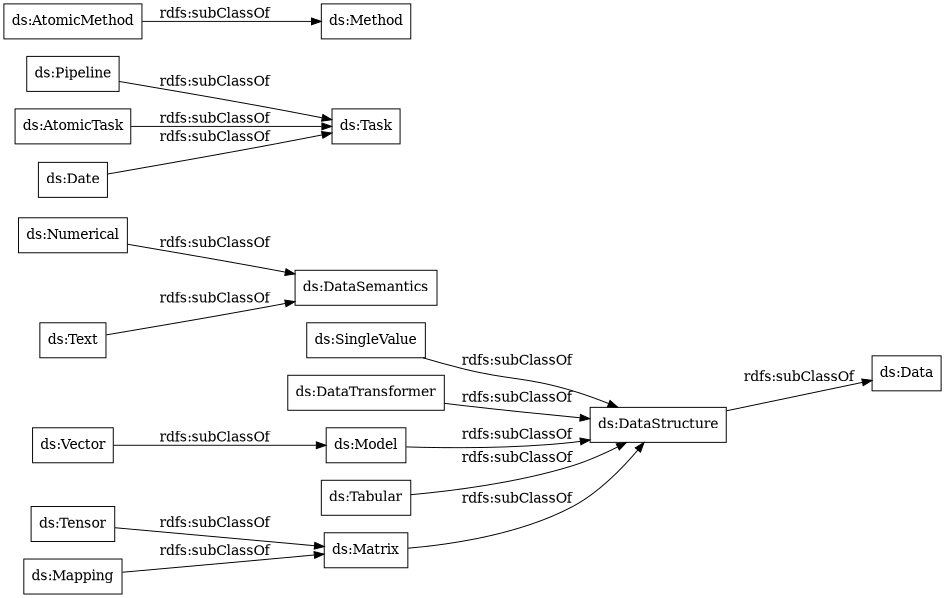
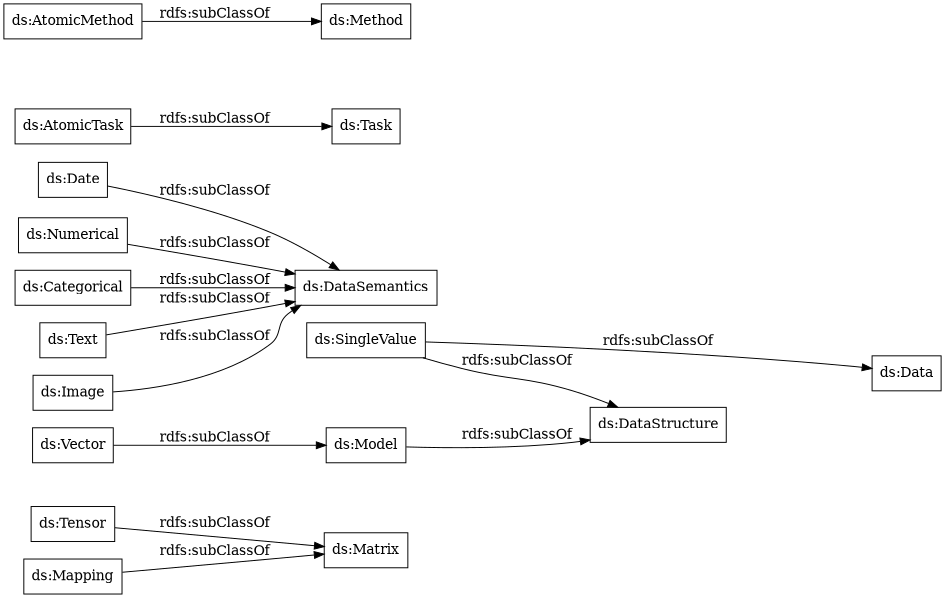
node "ds:Pipeline": removed
edge "ds:Date" -> "ds:Task": now "ds:Date" -> "ds:DataSemantics"
node "ds:Categorical": added
node "ds:Image": added
node "ds:DataTransformer": removed
edge "ds:DataStructure" -> "ds:Data": now "ds:SingleValue" -> "ds:Data"
node "ds:Tabular": removed
edge "ds:Matrix" -> "ds:DataStructure": removed, label "rdfs:subClassOf"
